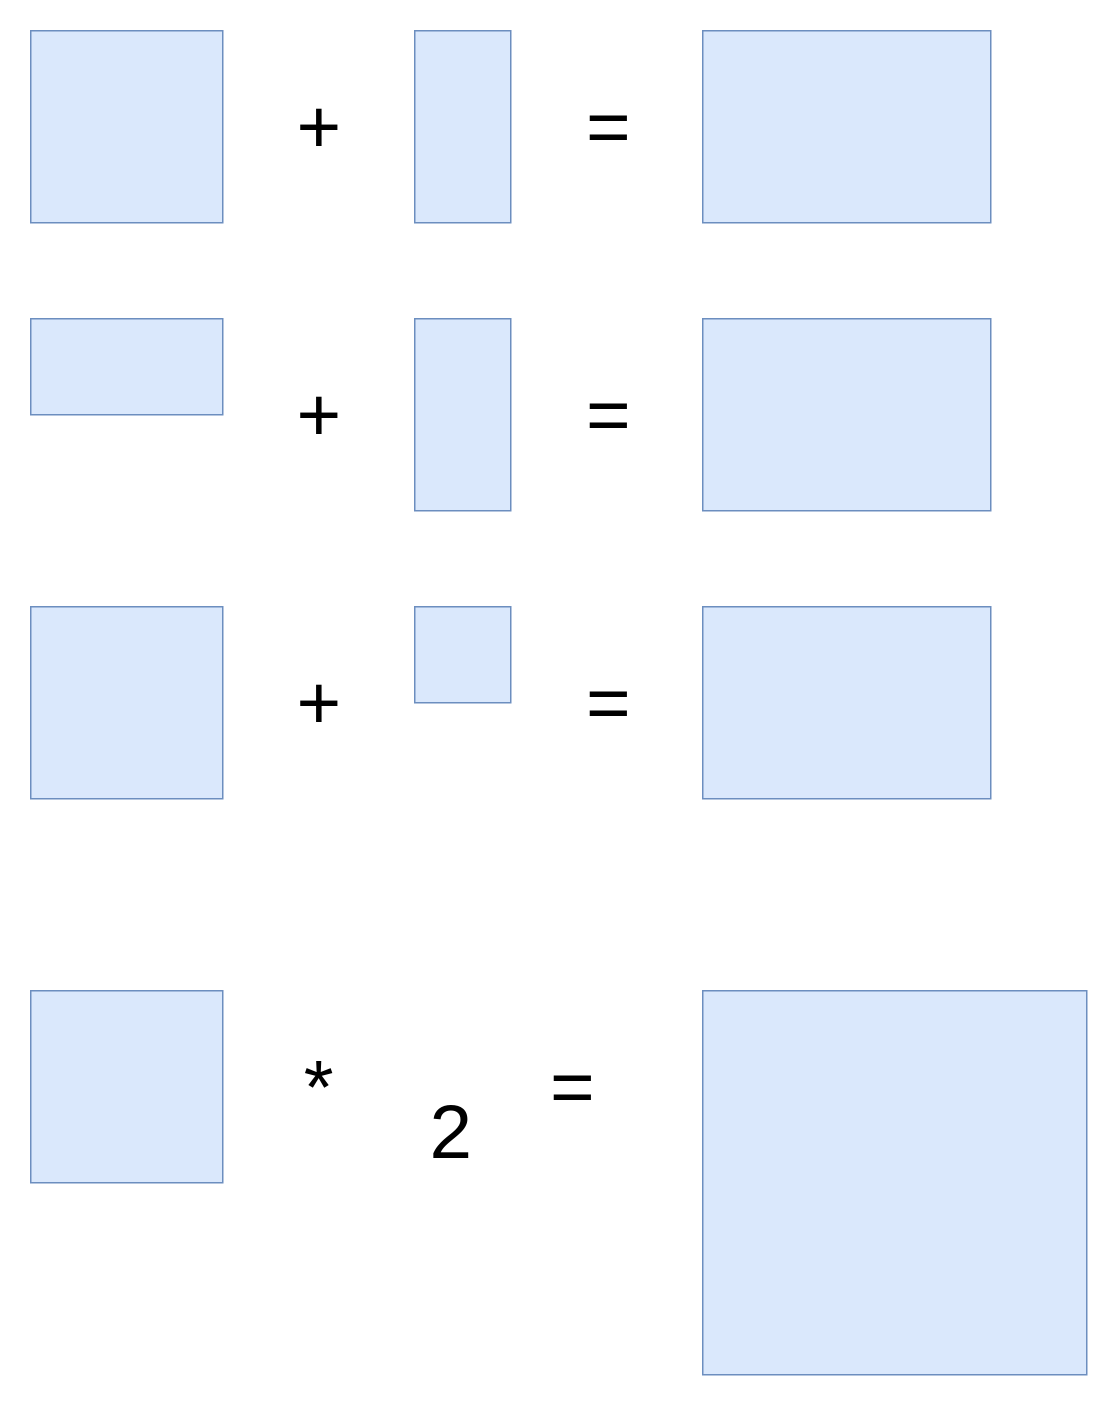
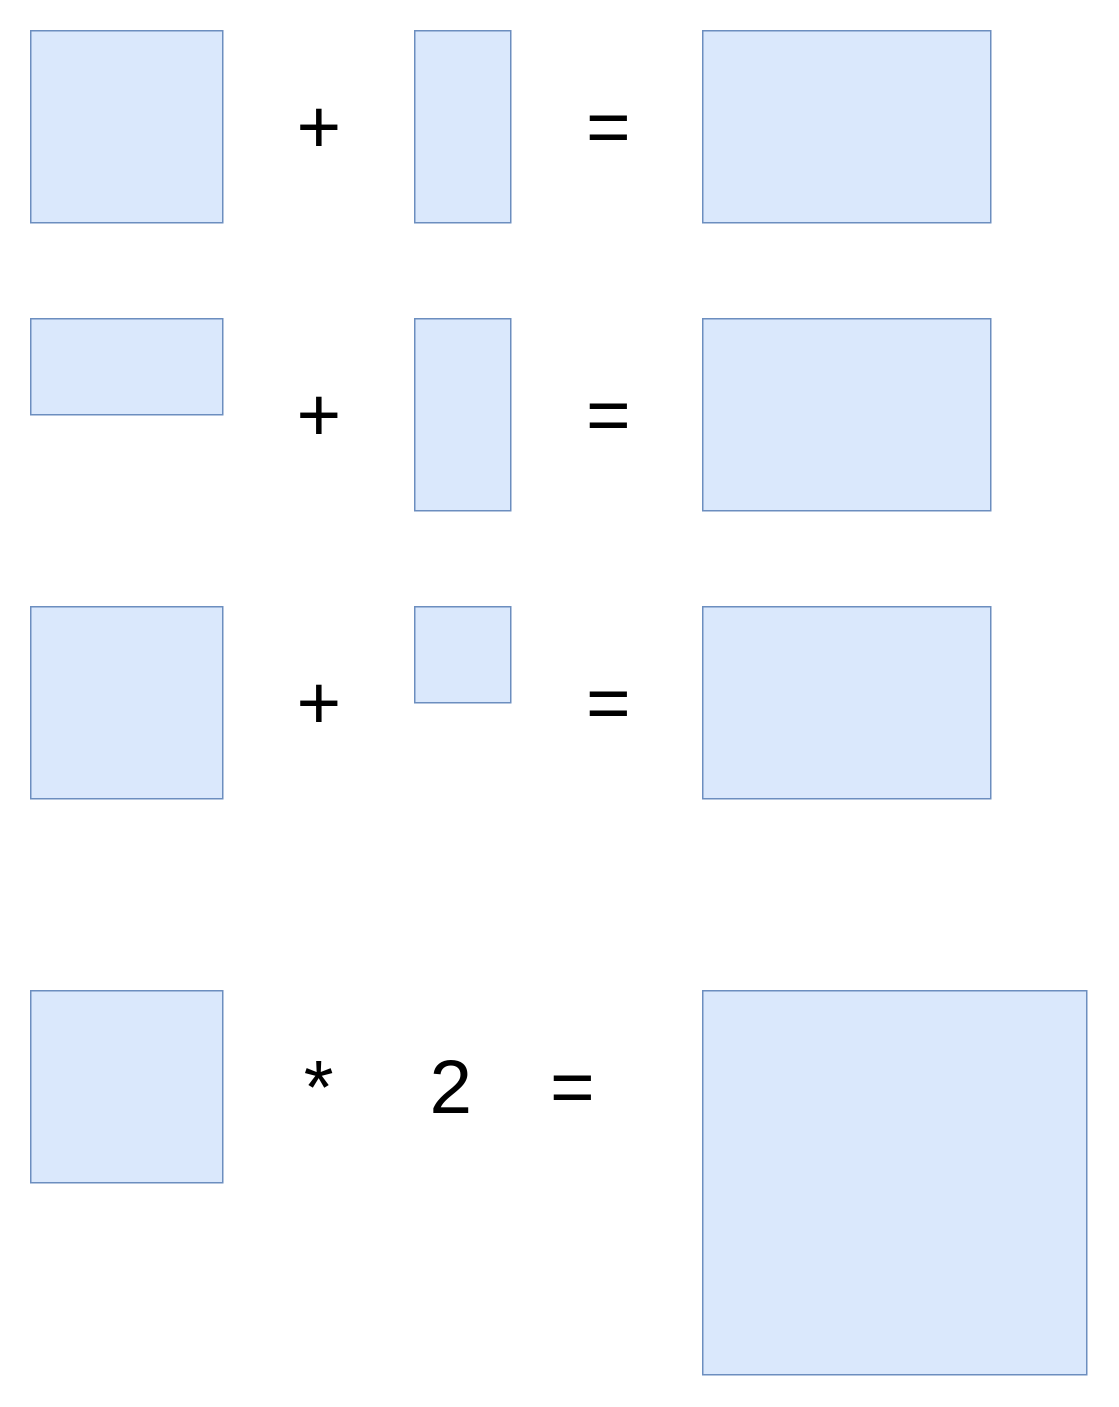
node "2": moved (451, 1132) -> (451, 1087)
